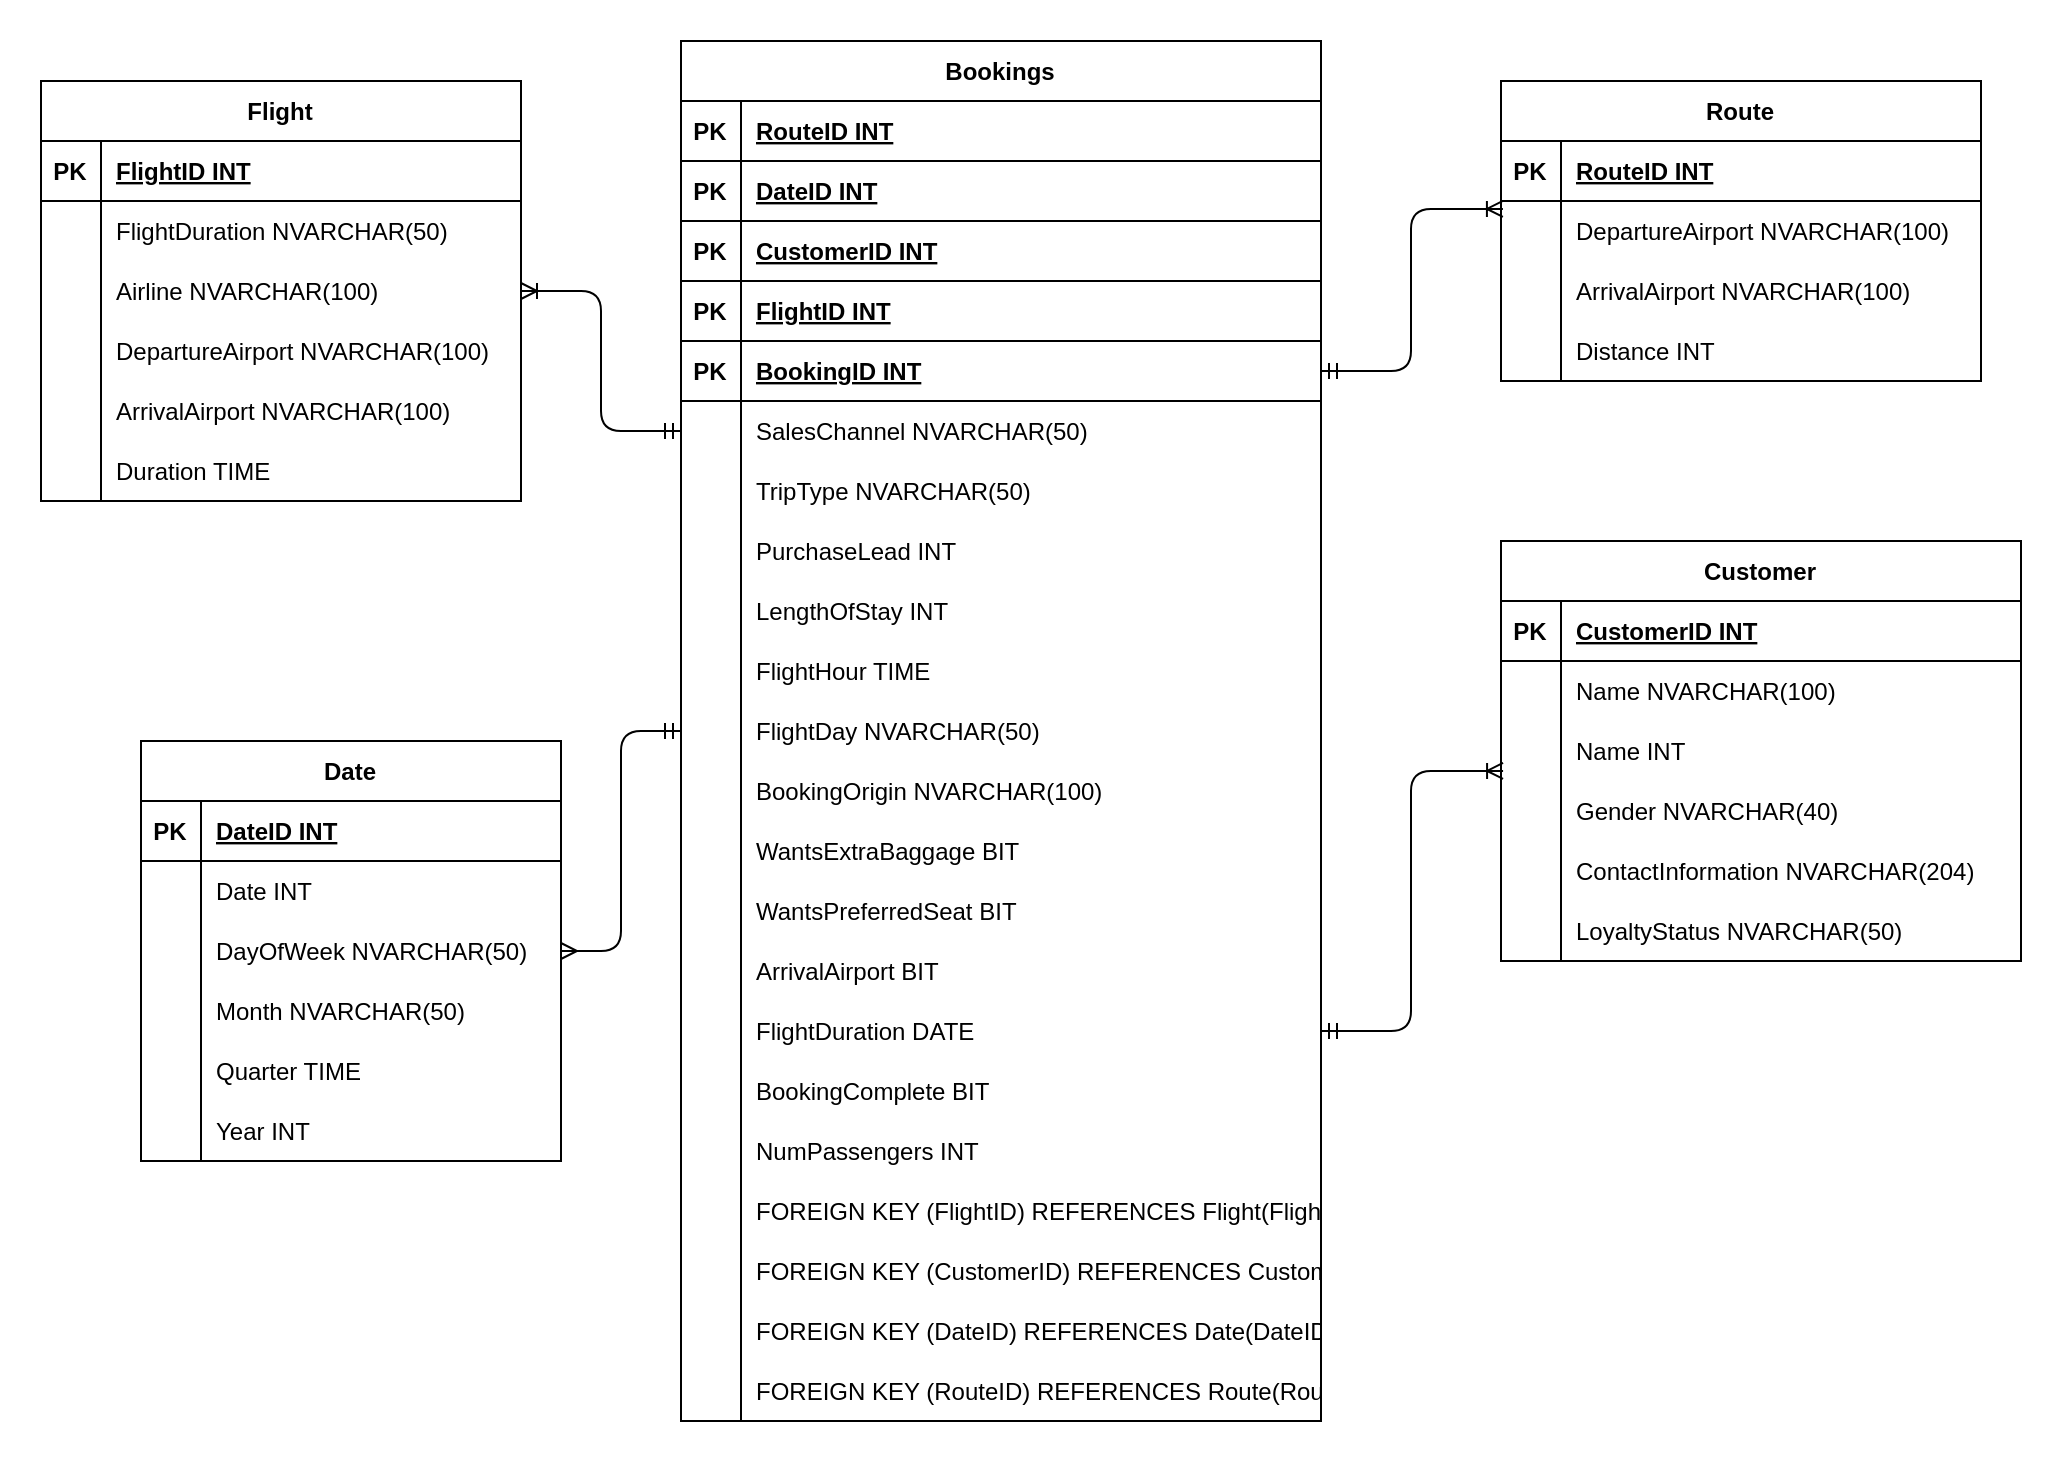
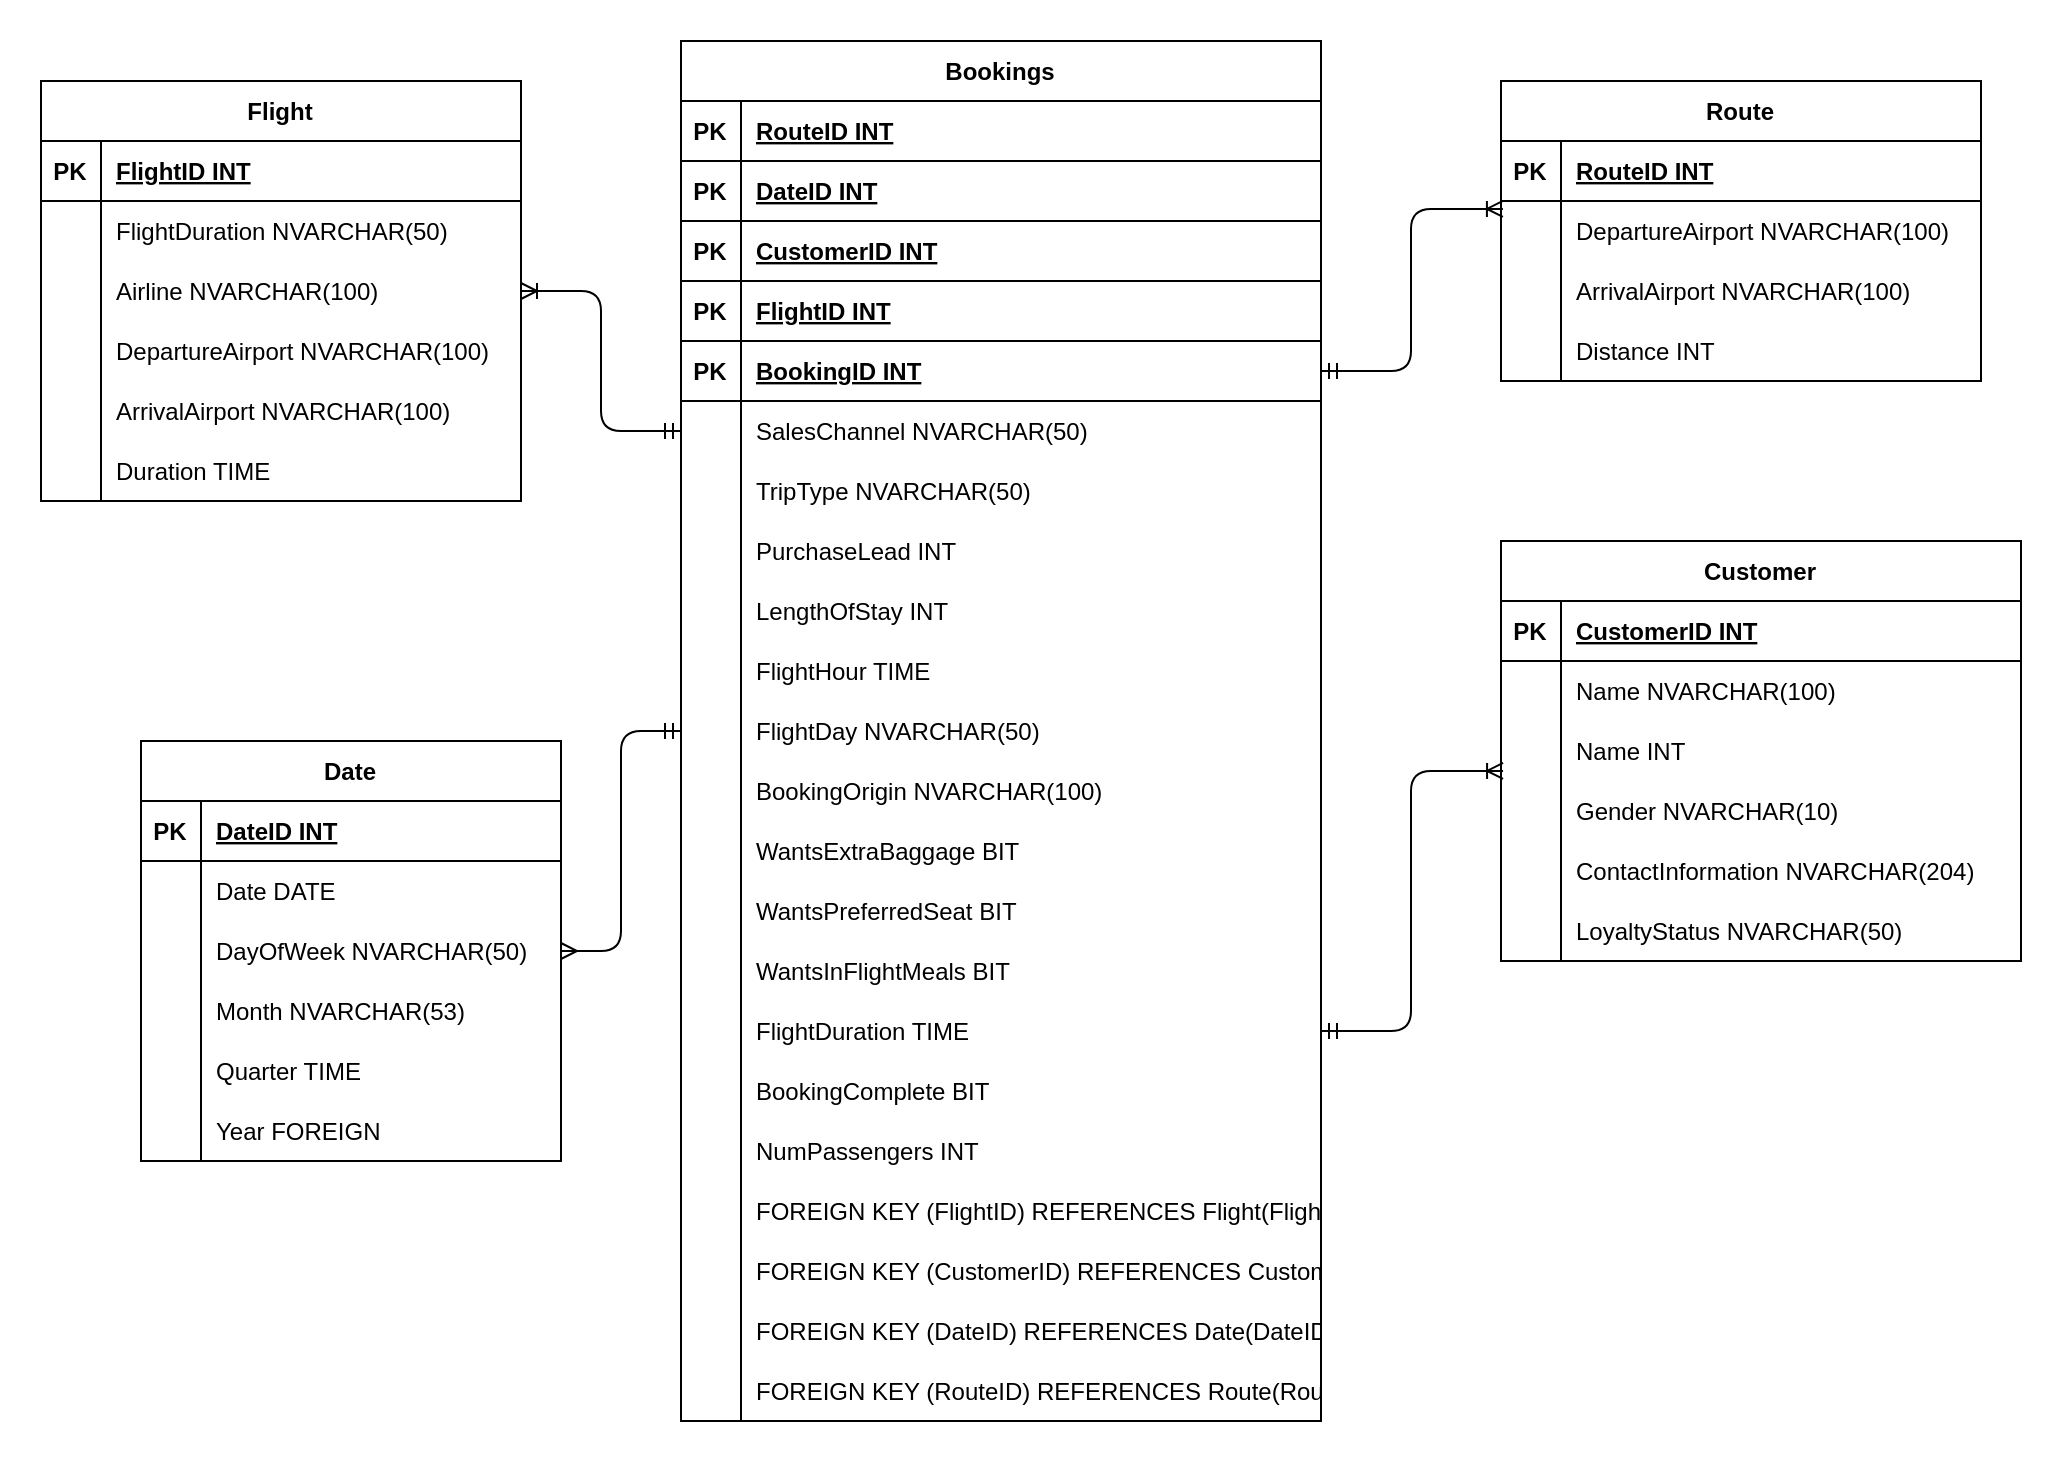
node "Gender NVARCHAR(40)": label "Gender NVARCHAR(40)" -> "Gender NVARCHAR(10)"
node "Date INT": label "Date INT" -> "Date DATE"
node "ArrivalAirport BIT": label "ArrivalAirport BIT" -> "WantsInFlightMeals BIT"
node "Month NVARCHAR(50)": label "Month NVARCHAR(50)" -> "Month NVARCHAR(53)"
node "FlightDuration DATE": label "FlightDuration DATE" -> "FlightDuration TIME"
node "Year INT": label "Year INT" -> "Year FOREIGN"
